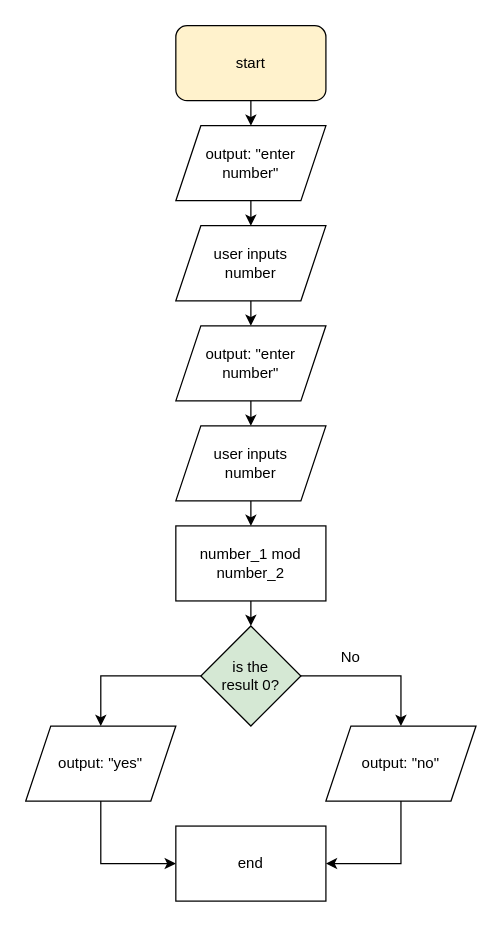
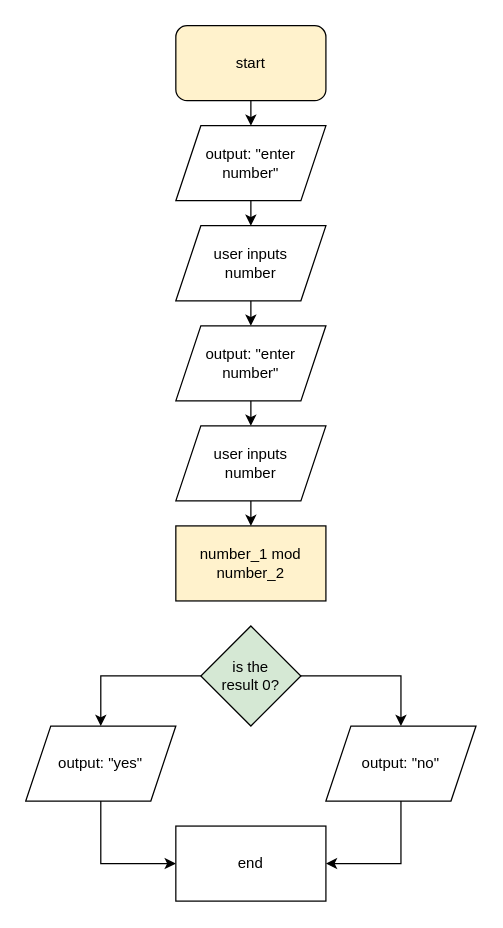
node "number_1 mod number_2": fillcolor #ffffff -> #fff2cc
edge "number_1 mod number_2" -> "is the result 0?": removed
node "No": removed
